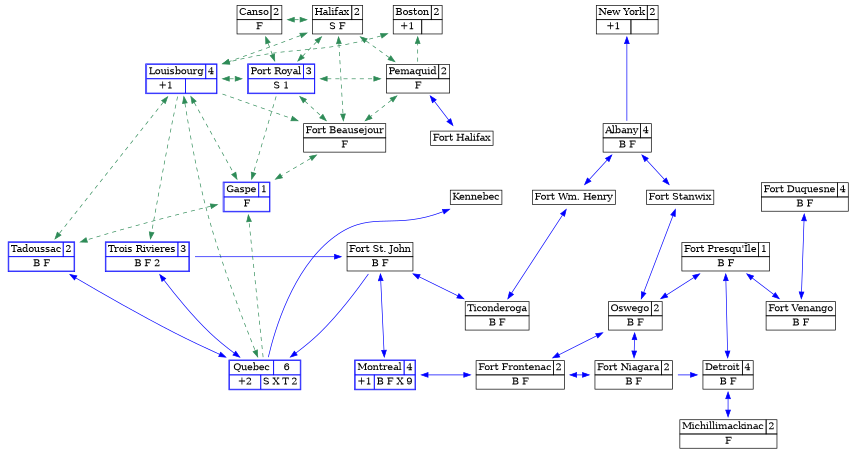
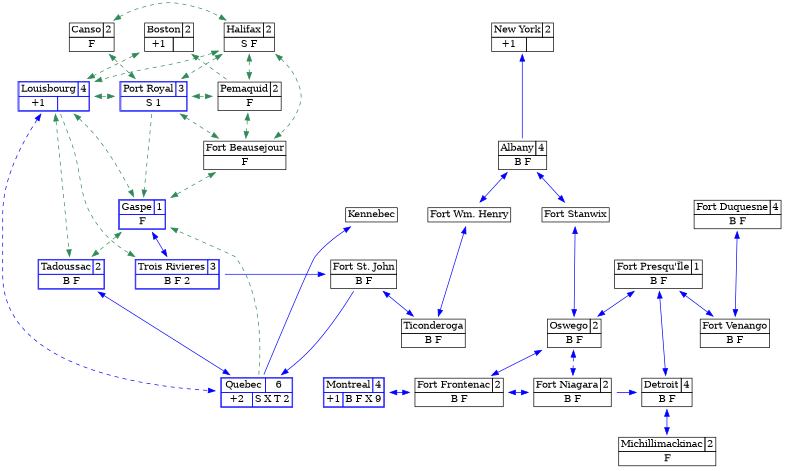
edge "Louisbourg" -> "Fort Beausejour": removed
node "Fort Halifax": removed
edge "Louisbourg" -- "Quebec": color seagreen -> blue
edge "Fort St. John" -- "Montreal": removed
edge "Trois Rivieres" -- "Quebec": now "Trois Rivieres" -- "Gaspe"
edge "Oswego" -- "Fort Niagara": style solid -> dashed
